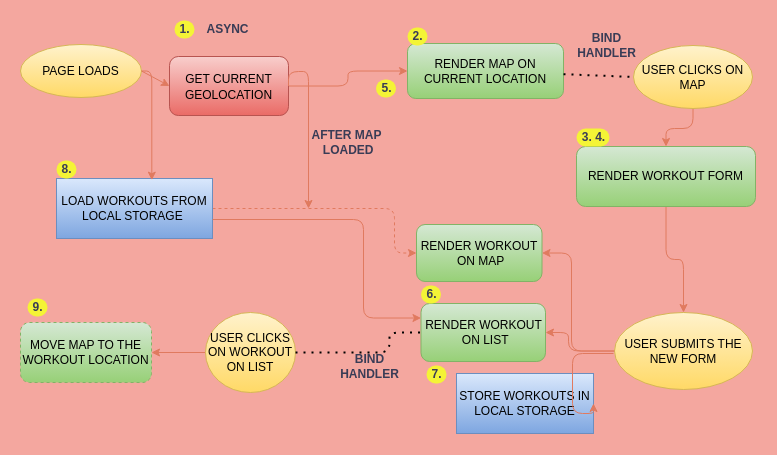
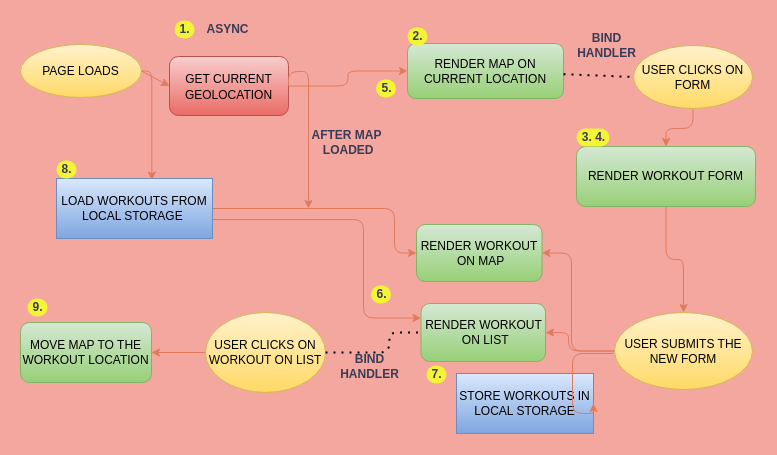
node "USER CLICKS ON MAP": label "USER CLICKS ON MAP" -> "USER CLICKS ON FORM"
edge "LOAD WORKOUTS FROM LOCAL STORAGE" -> "RENDER WORKOUT ON MAP": style dashed -> solid
node "6.": moved (431, 295) -> (381, 295)
node "MOVE MAP TO THE WORKOUT LOCATION": style dashed -> solid
node "USER CLICKS ON WORKOUT ON LIST": size 90x80 -> 120x80
